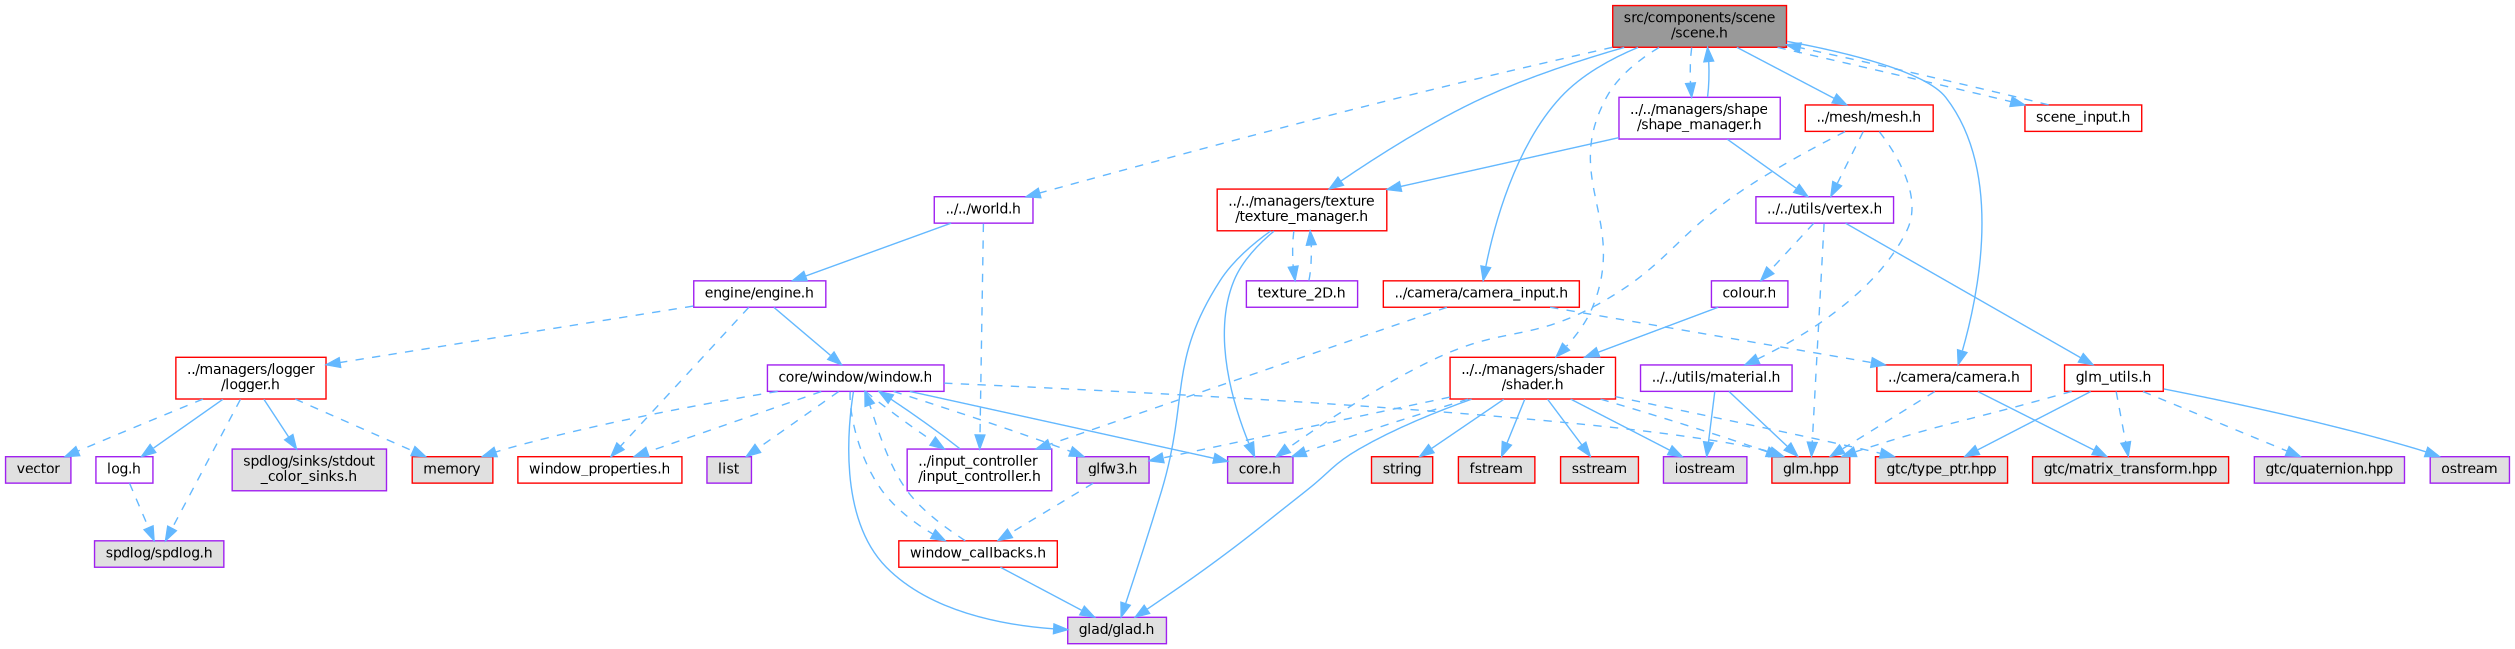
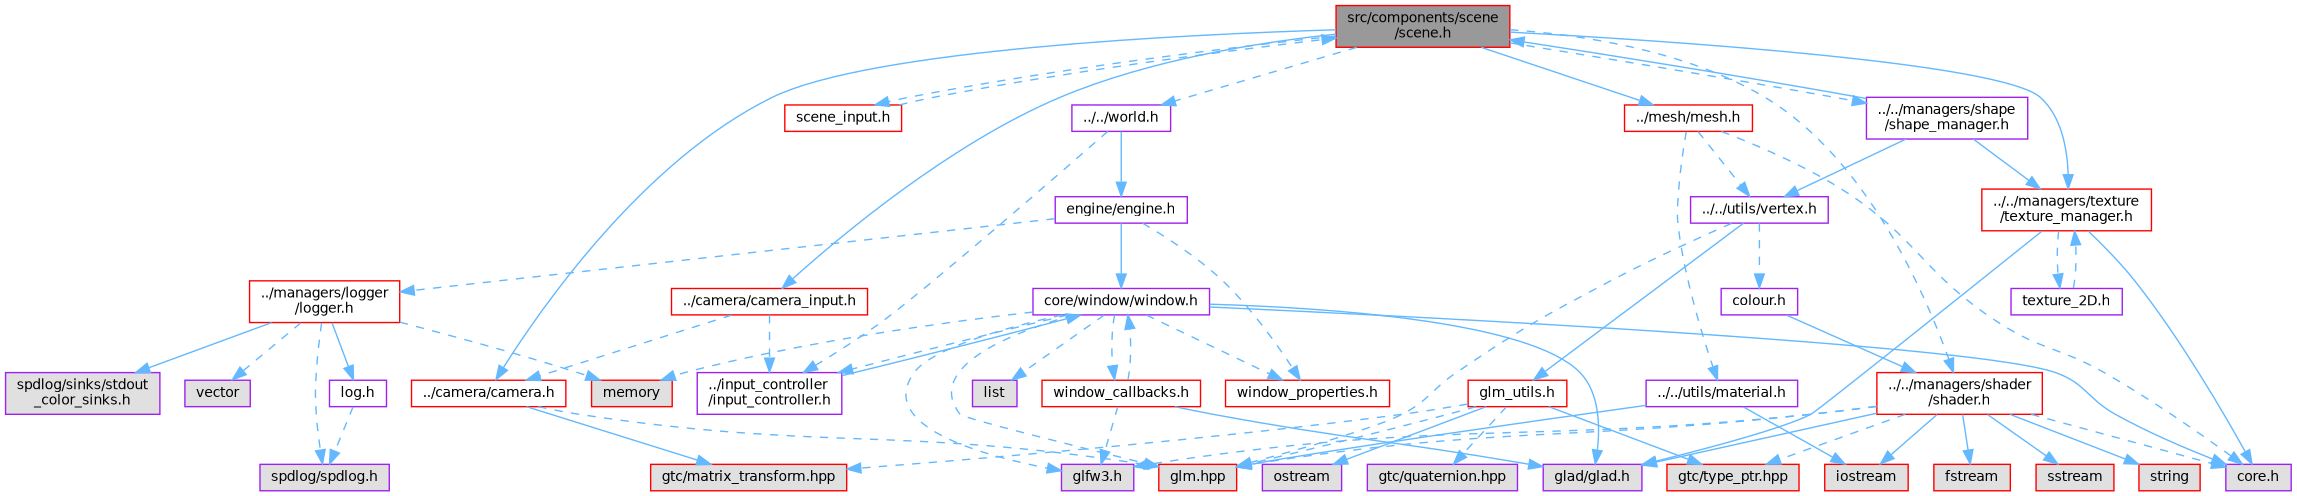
node "iostream": color purple -> red
edge "glfw3.h" -> "window_callbacks.h": reversed
